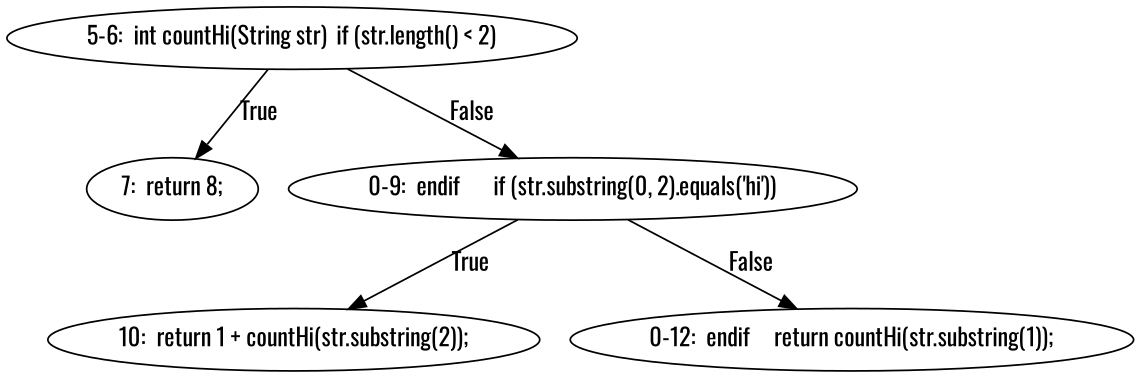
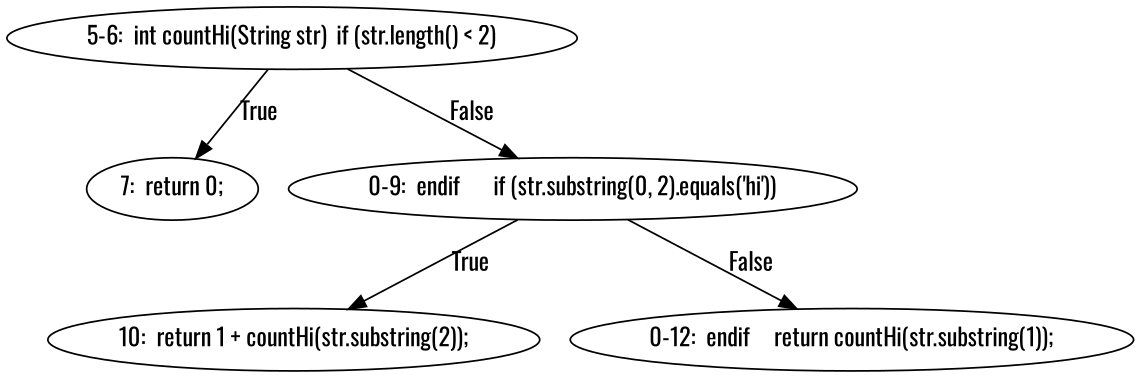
node "7:  return 8;": label "7:  return 8;" -> "7:  return 0;"
